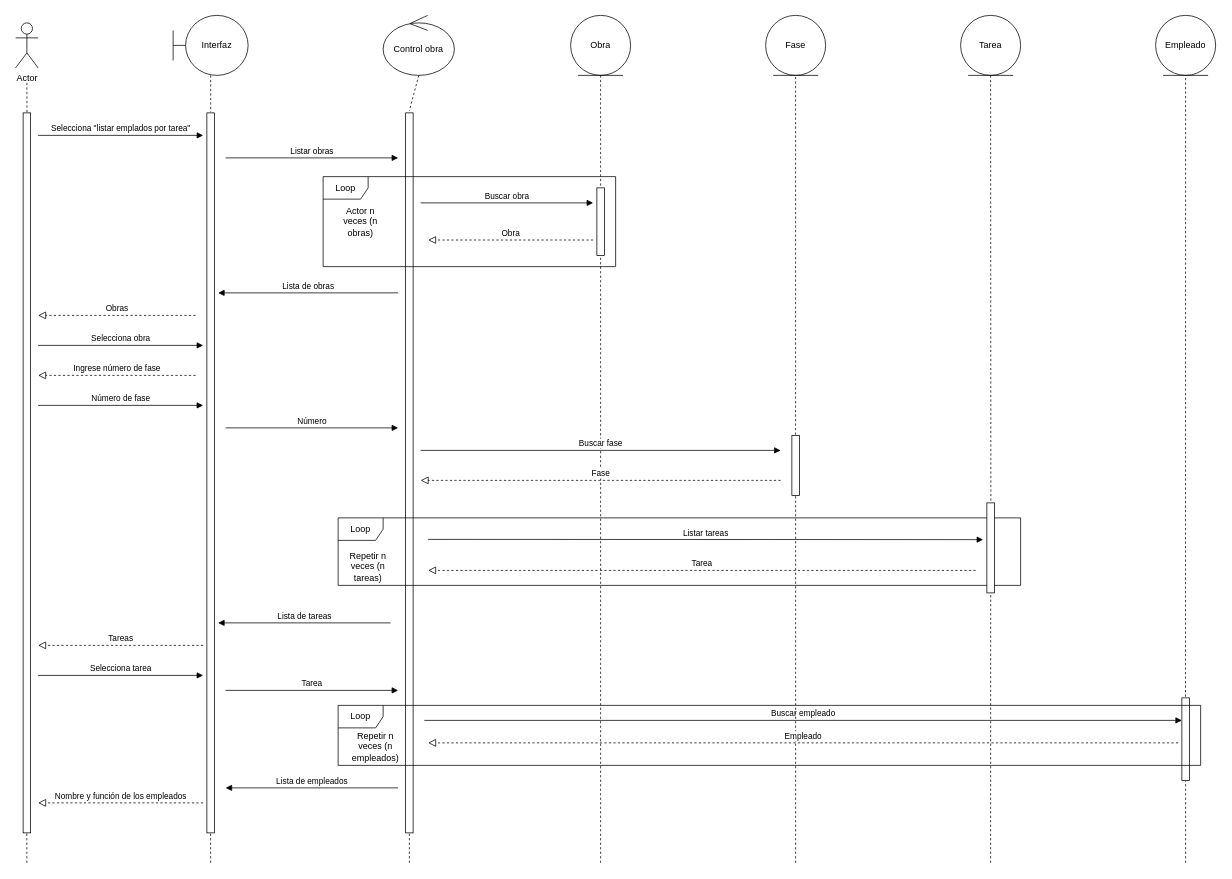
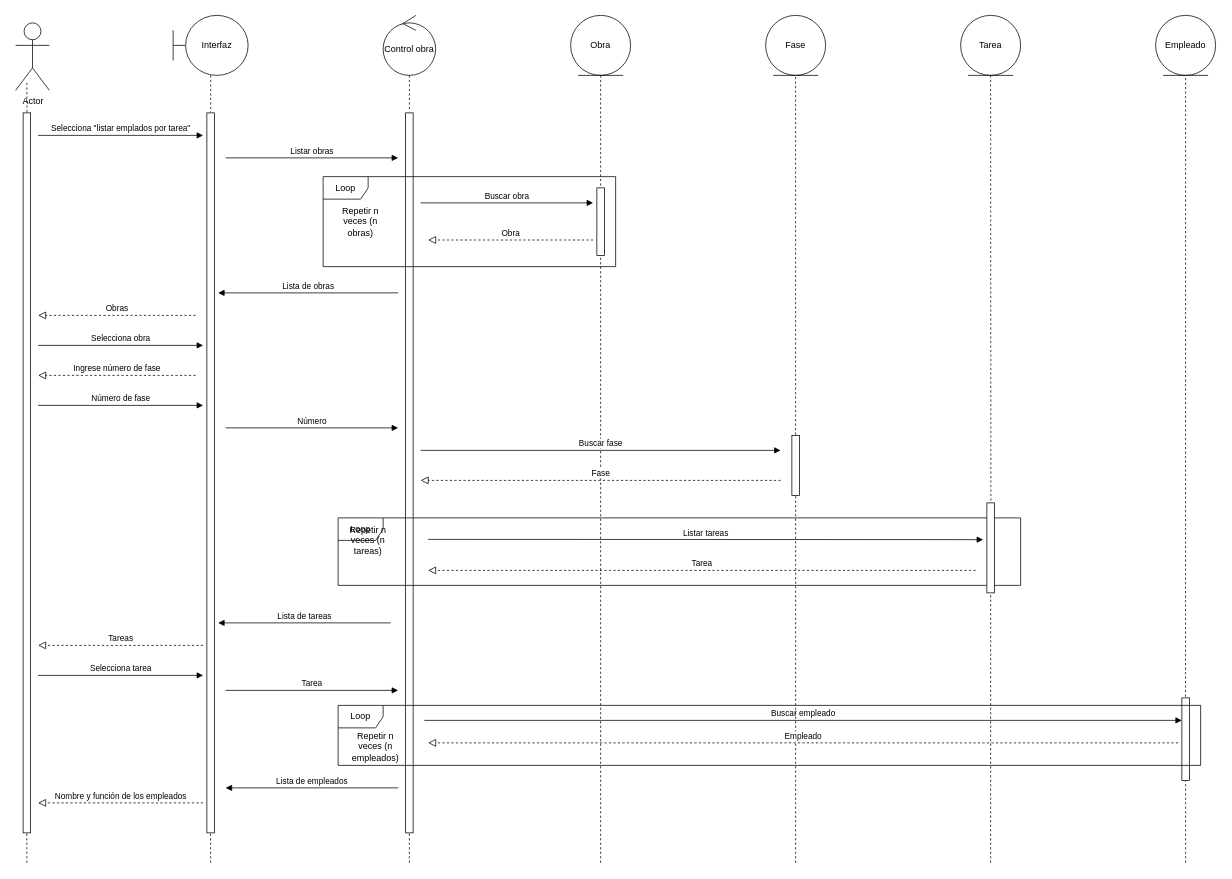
node "Actor": size 23x45 -> 34x68
node "Control obra": size 71x60 -> 53x60
node "Actor n veces (n obras)": label "Actor n veces (n obras)" -> "Repetir n veces (n obras)"
node "Repetir n veces (n tareas)": moved (368, 567) -> (368, 540)
